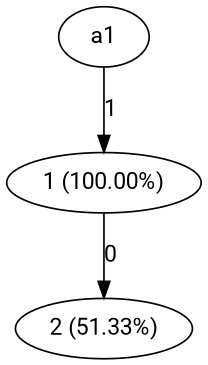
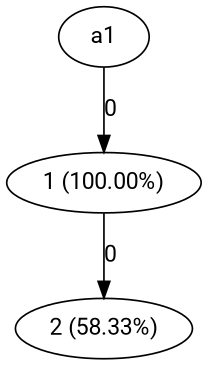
edge "a1" -> "1 (100.00%)": label "1" -> "0"
node "2 (51.33%)": label "2 (51.33%)" -> "2 (58.33%)"
